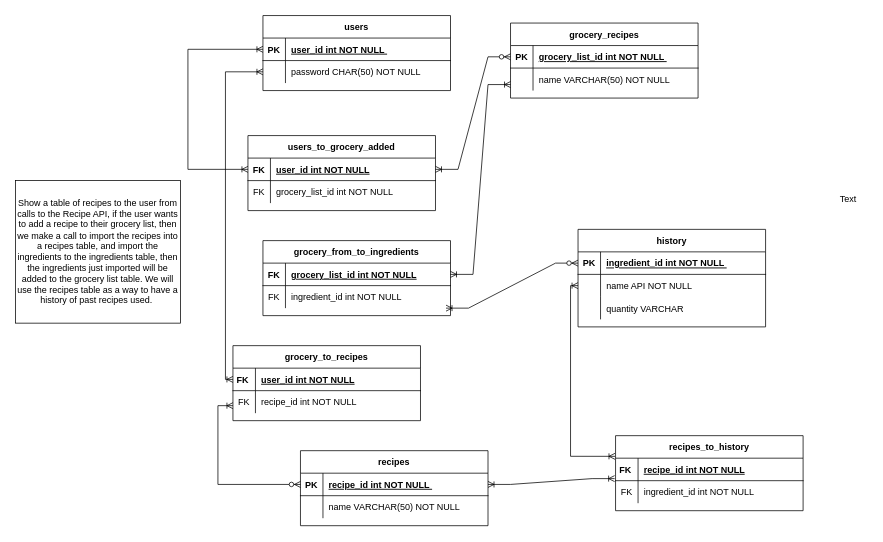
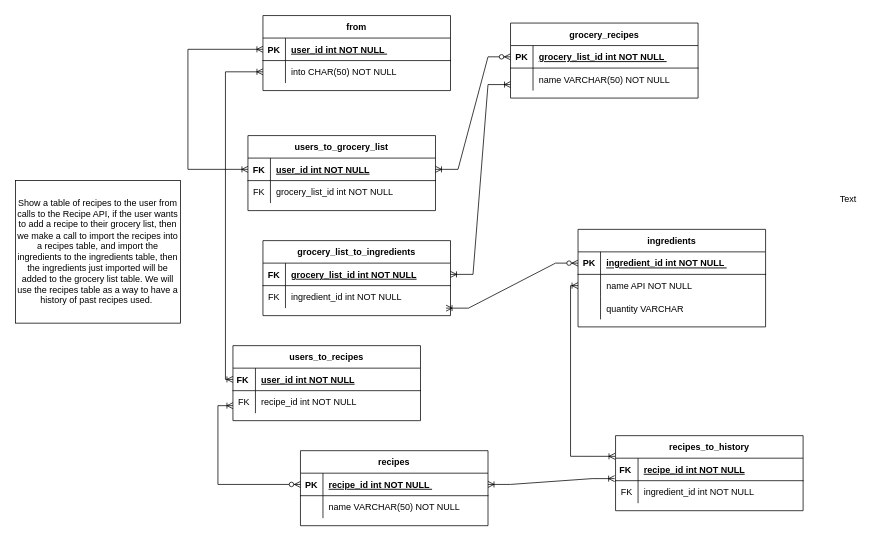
node "users": label "users" -> "from"
node "password CHAR(50) NOT NULL": label "password CHAR(50) NOT NULL" -> "into CHAR(50) NOT NULL"
node "users_to_grocery_added": label "users_to_grocery_added" -> "users_to_grocery_list"
node "history": label "history" -> "ingredients"
node "grocery_from_to_ingredients": label "grocery_from_to_ingredients" -> "grocery_list_to_ingredients"
node "grocery_to_recipes": label "grocery_to_recipes" -> "users_to_recipes"
